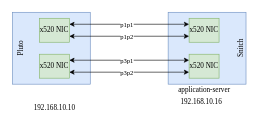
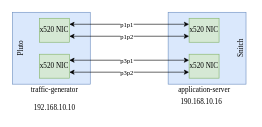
node "traffic-generator": added
node "192.168.10.16": label "192.168.10.16" -> "190.168.10.16"
